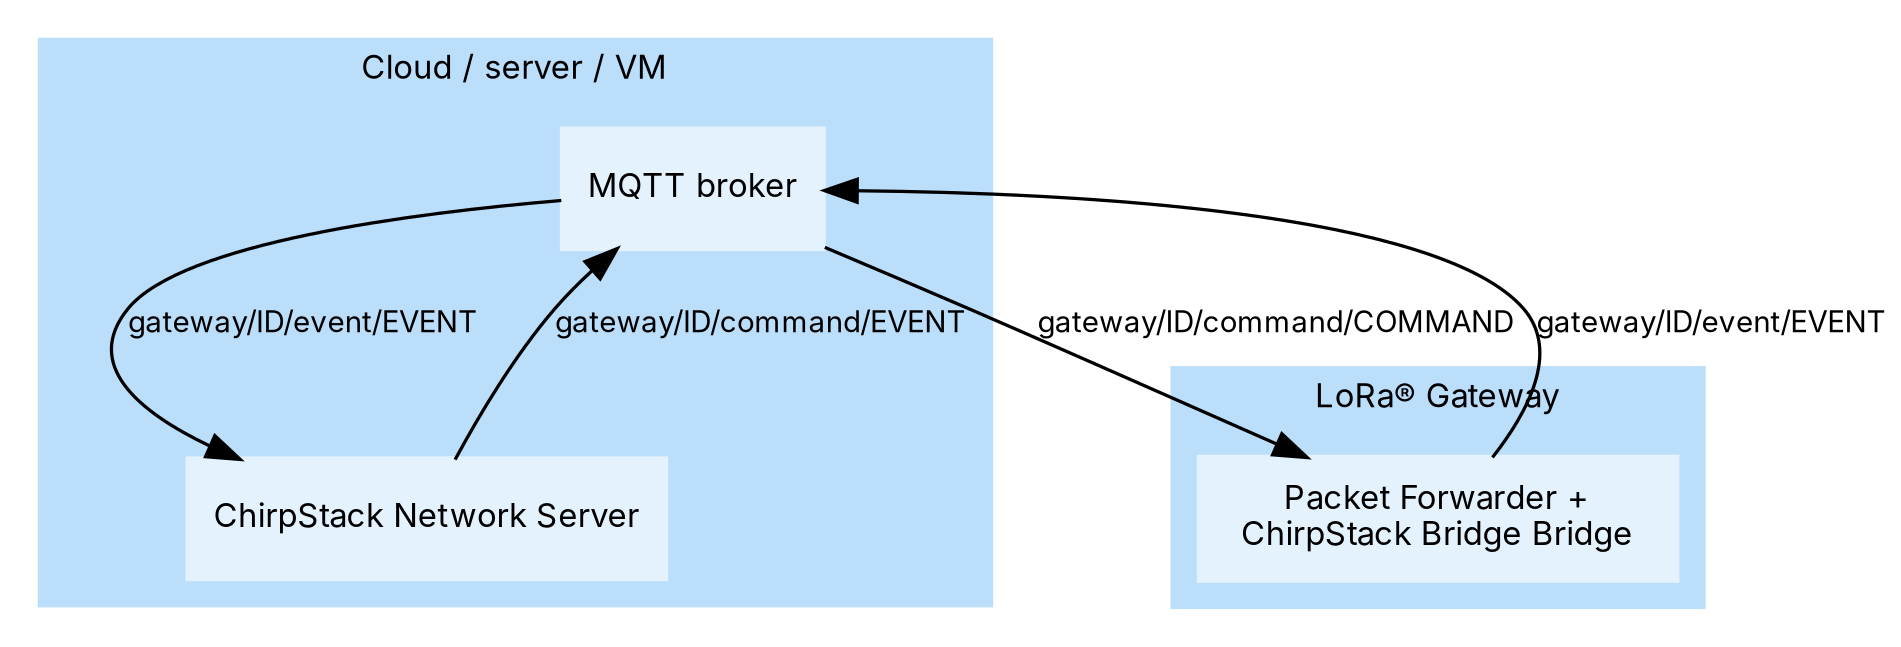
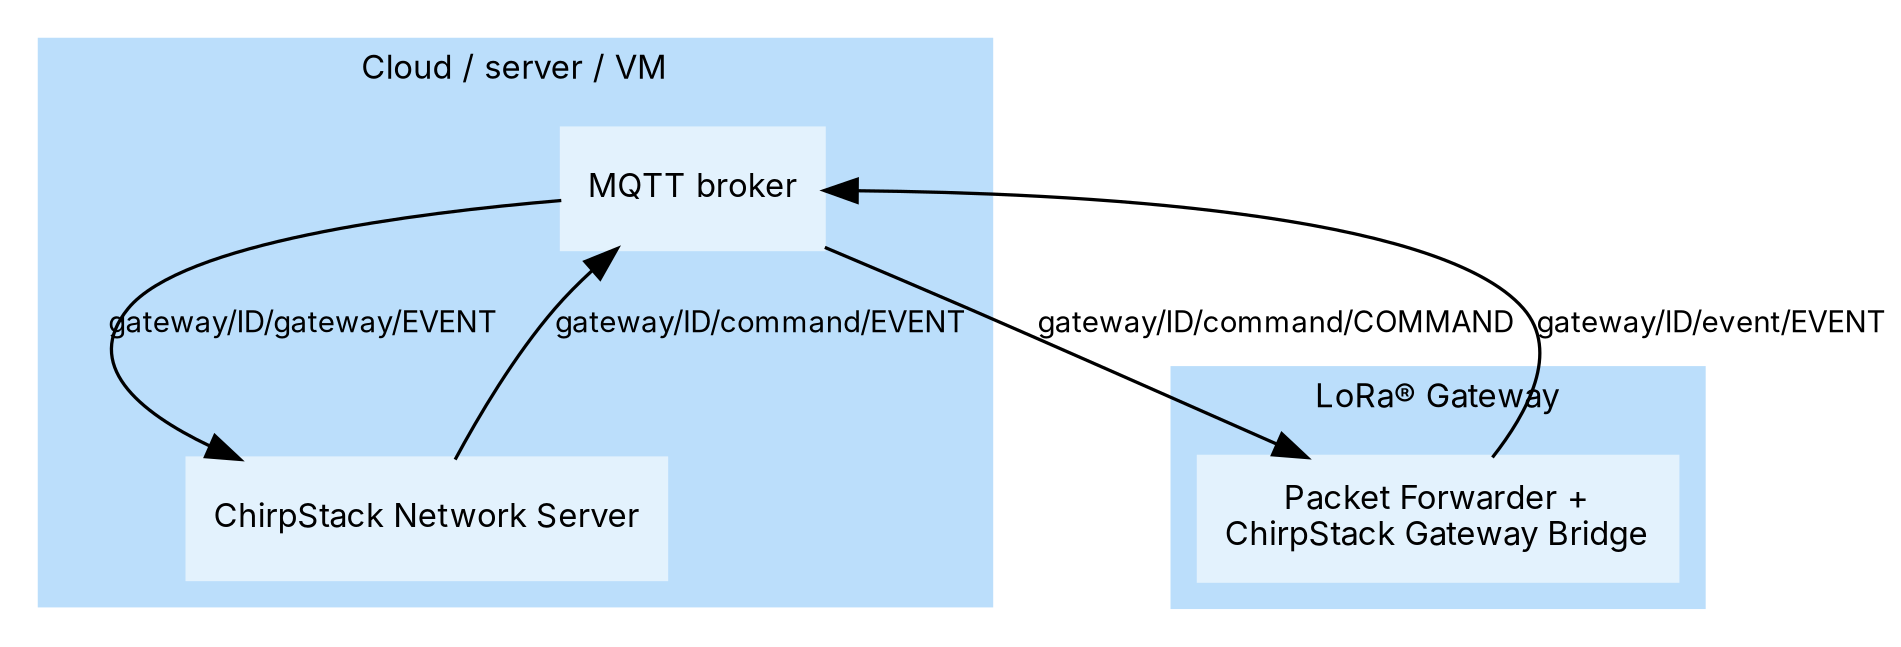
edge "MQTT broker" -> "ChirpStack Network Server": label "gateway/ID/event/EVENT" -> "gateway/ID/gateway/EVENT"
node "Packet Forwarder + ChirpStack Bridge Bridge": label "Packet Forwarder + ChirpStack Bridge Bridge" -> "Packet Forwarder + ChirpStack Gateway Bridge"
